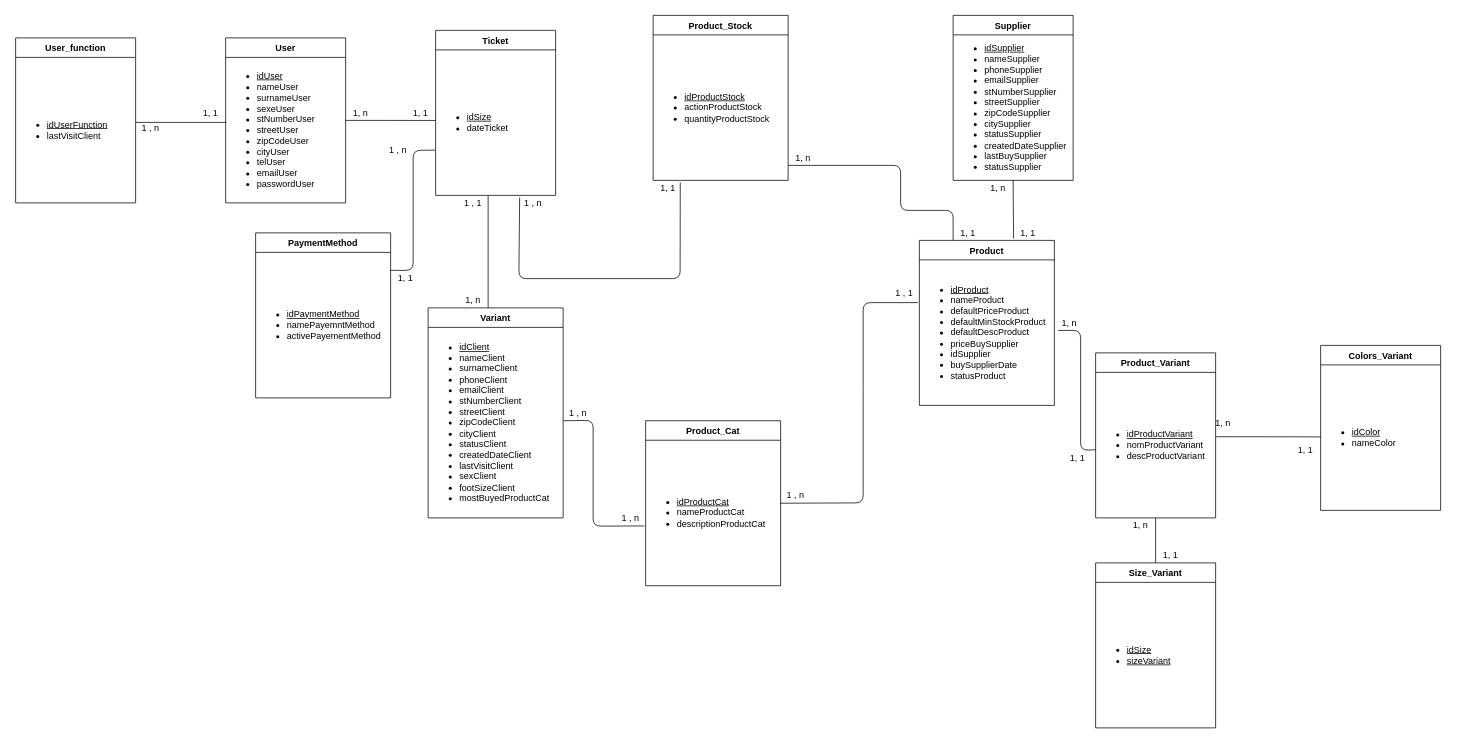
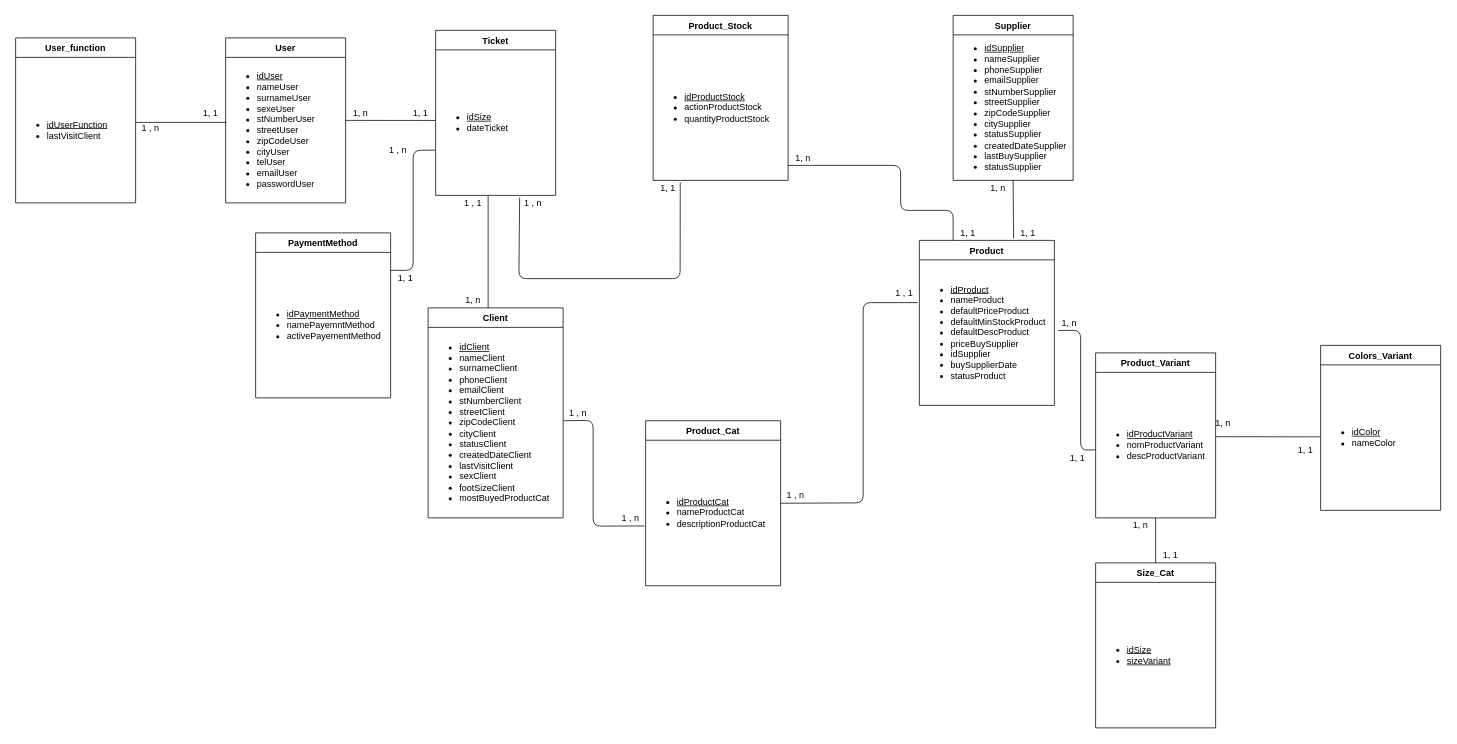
node "Variant": label "Variant" -> "Client"
node "Size_Variant": label "Size_Variant" -> "Size_Cat"
